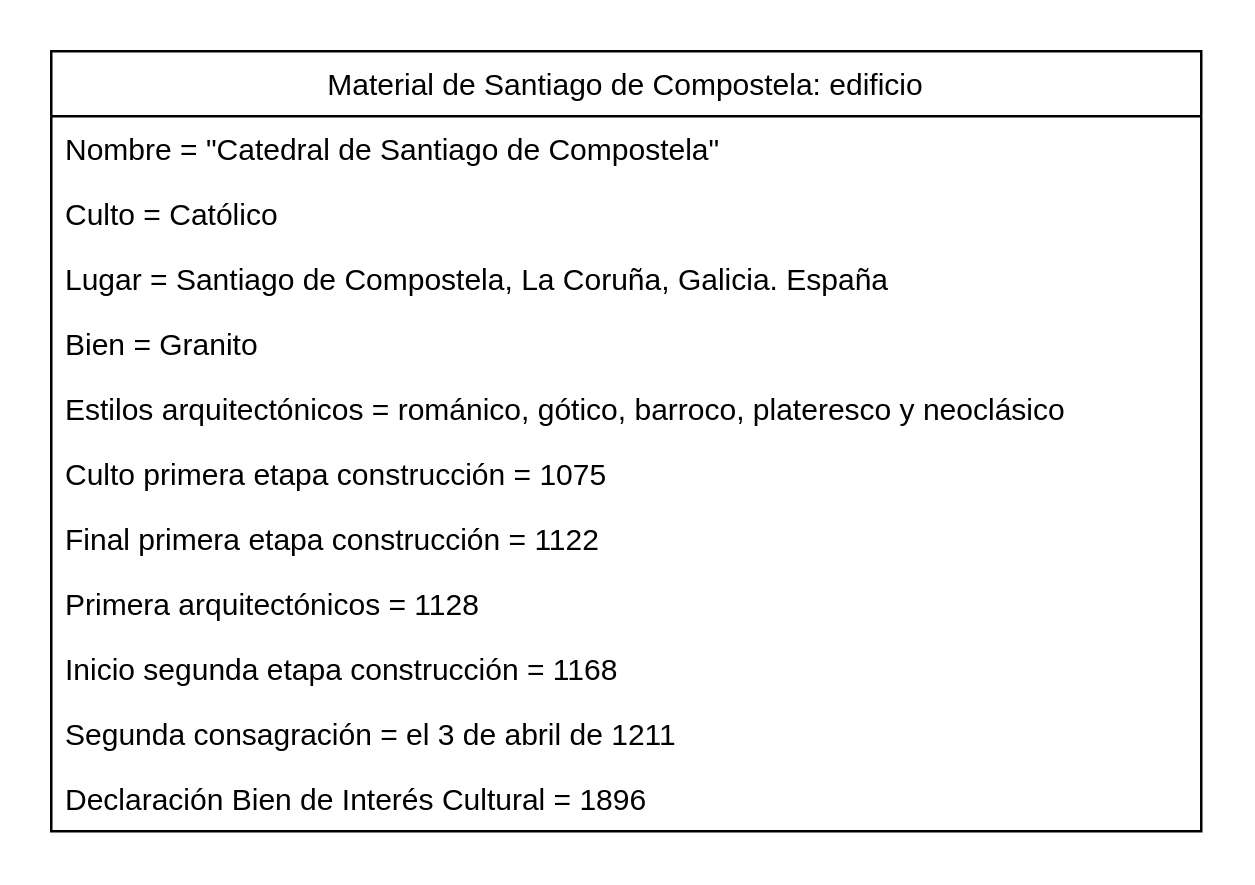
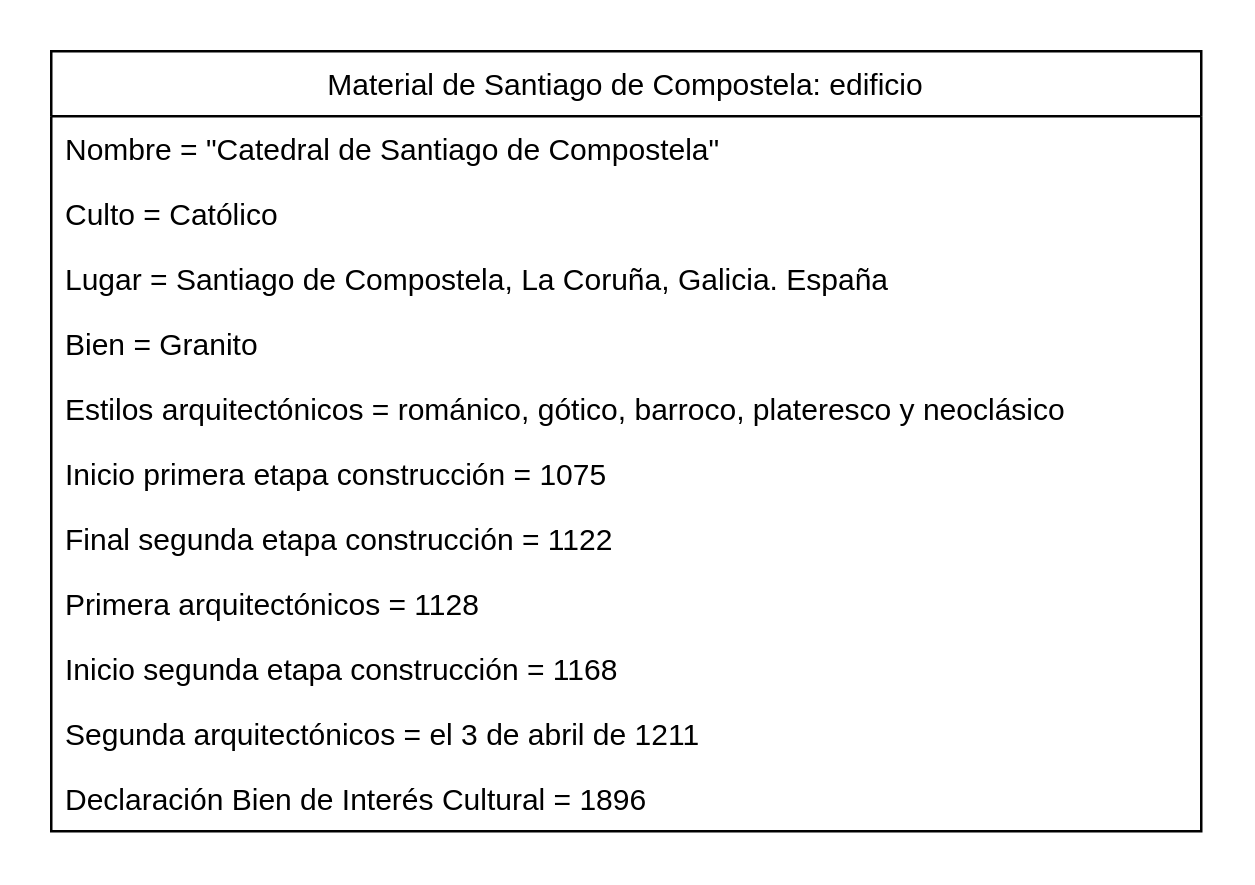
node "Culto primera etapa construcción = 1075": label "Culto primera etapa construcción = 1075" -> "Inicio primera etapa construcción = 1075"
node "Final primera etapa construcción = 1122": label "Final primera etapa construcción = 1122" -> "Final segunda etapa construcción = 1122"
node "Segunda consagración = el 3 de abril de 1211": label "Segunda consagración = el 3 de abril de 1211" -> "Segunda arquitectónicos = el 3 de abril de 1211"
